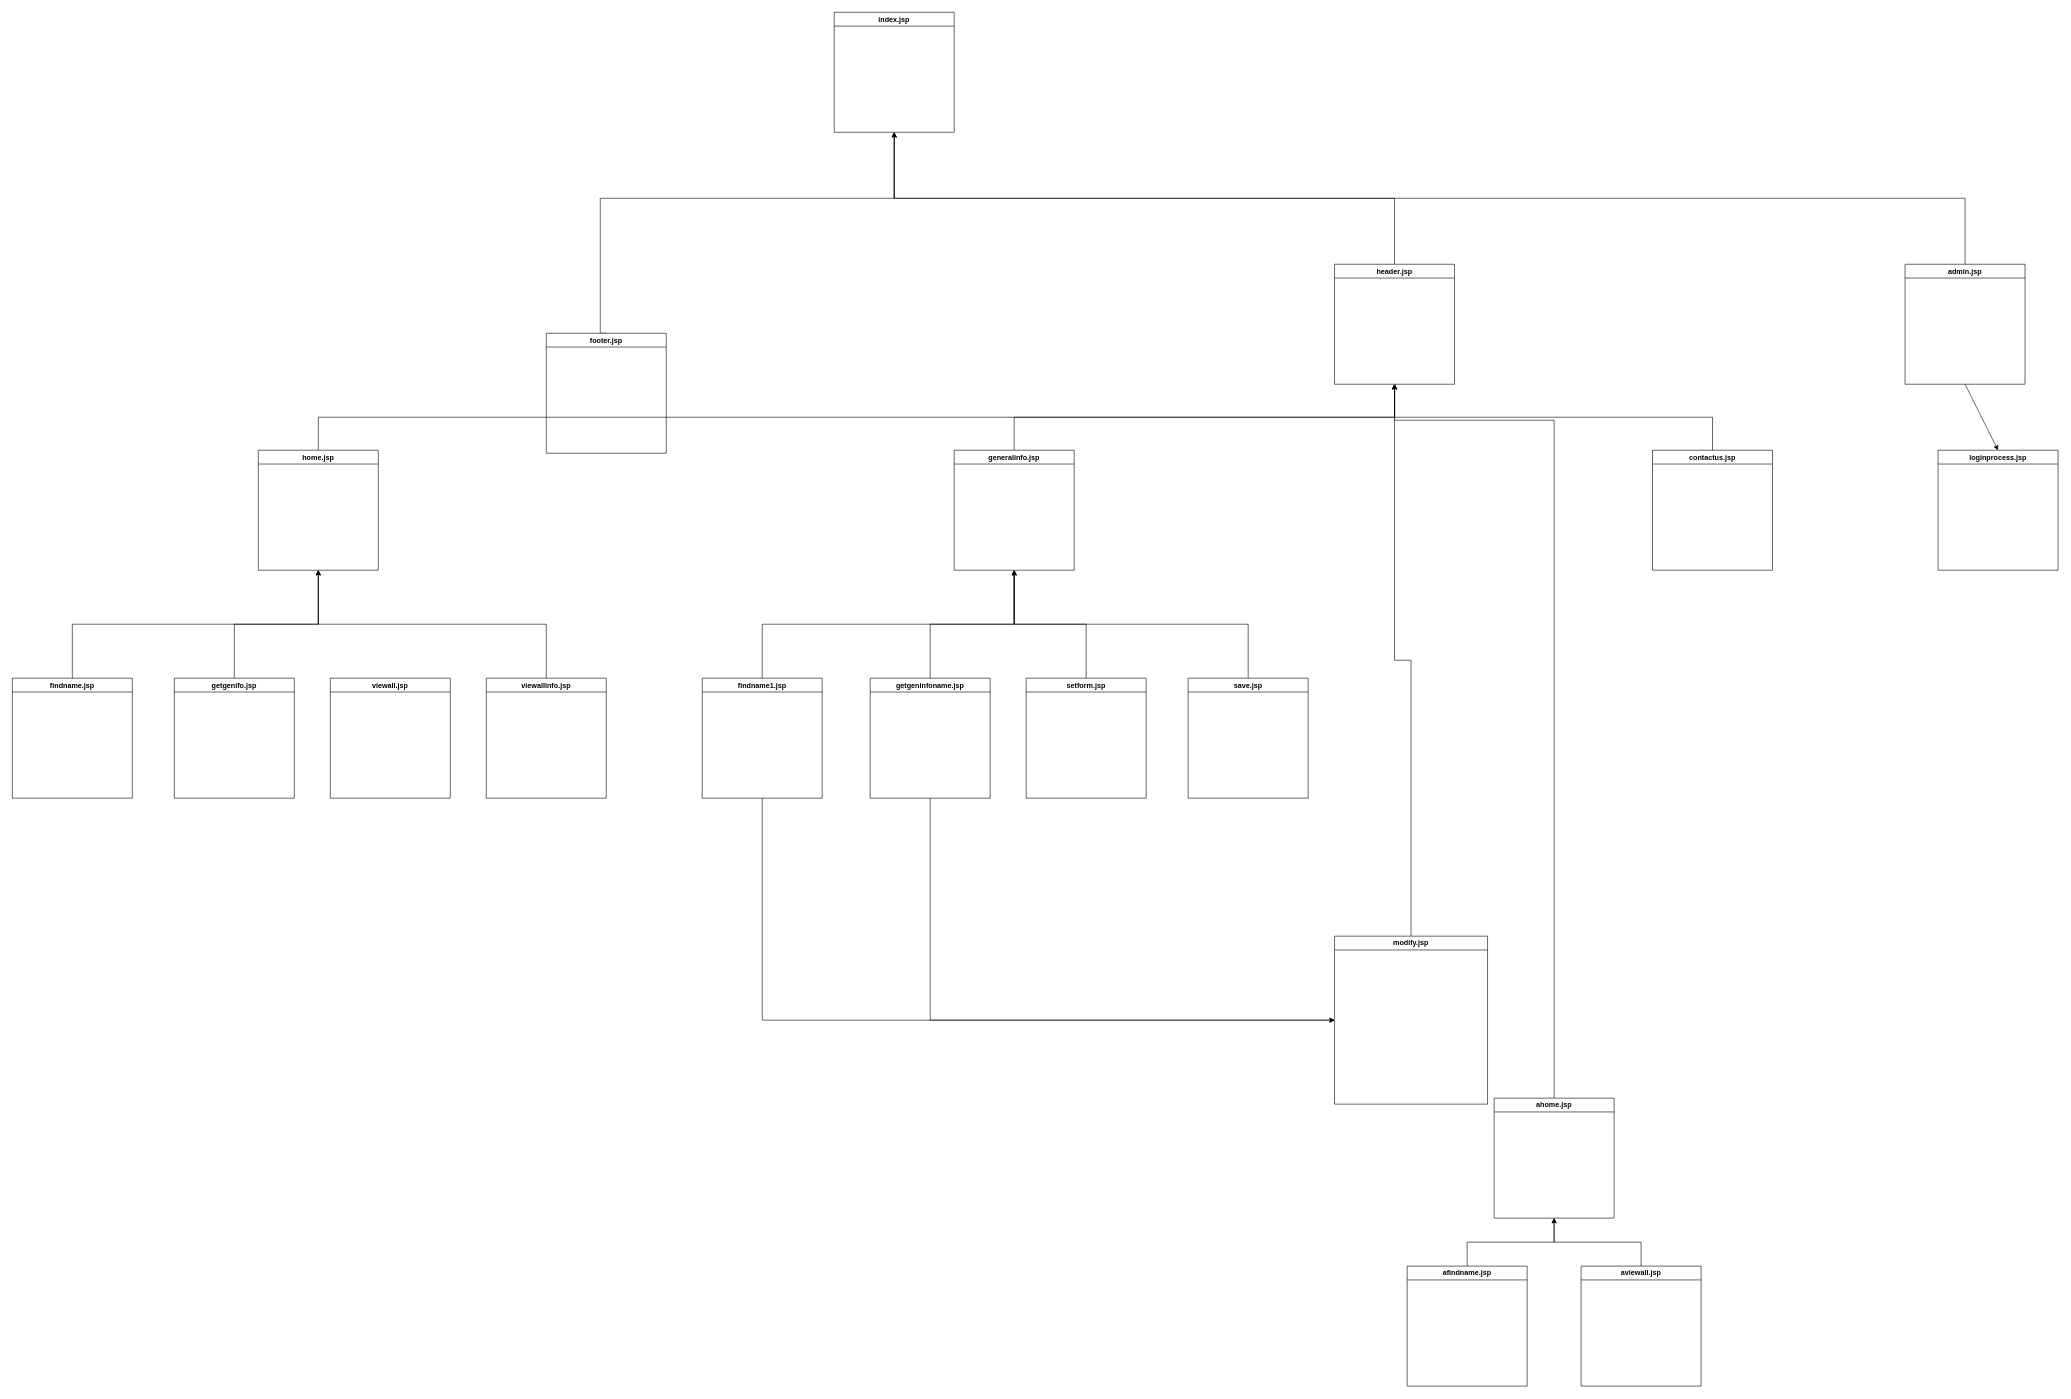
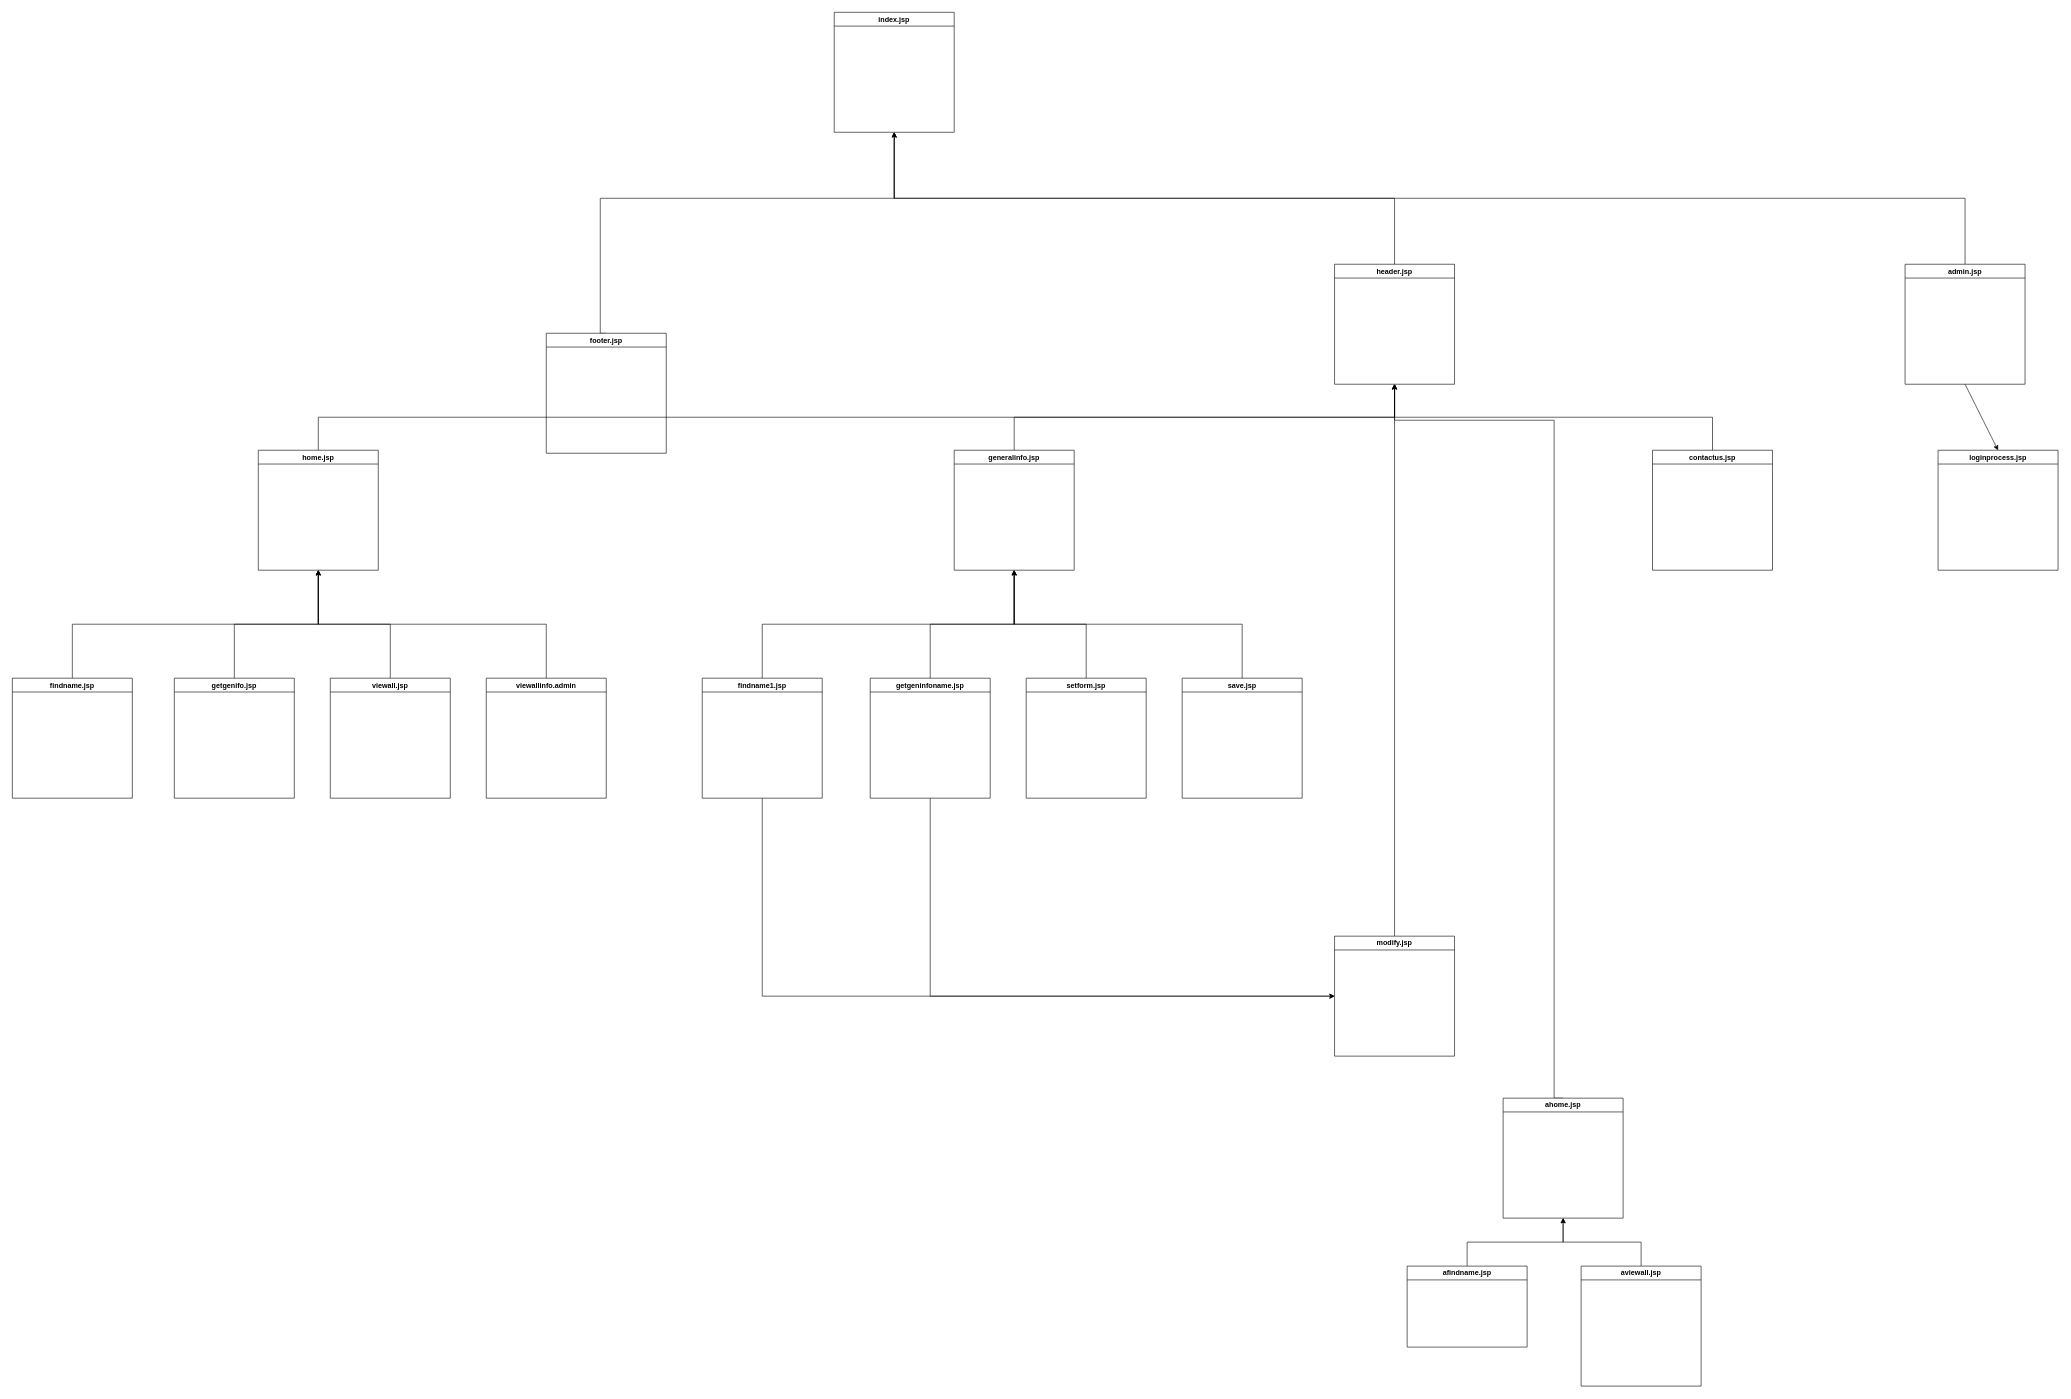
edge "viewall.jsp" -> "home.jsp": added
node "viewallinfo.jsp": label "viewallinfo.jsp" -> "viewallinfo.admin"
node "save.jsp": moved (1248, 738) -> (1242, 738)
node "modify.jsp": size 153x168 -> 120x120
node "ahome.jsp": moved (1554, 1158) -> (1563, 1158)
node "afindname.jsp": size 120x120 -> 120x81
